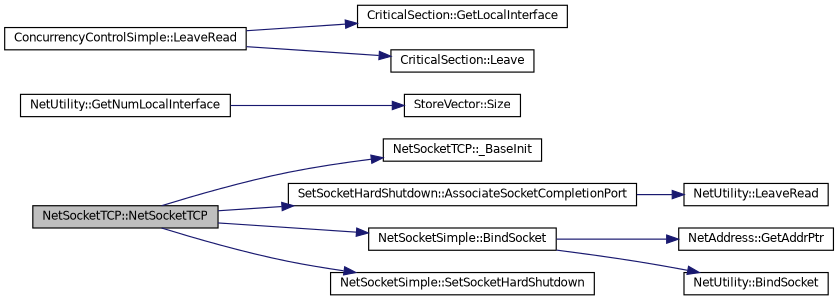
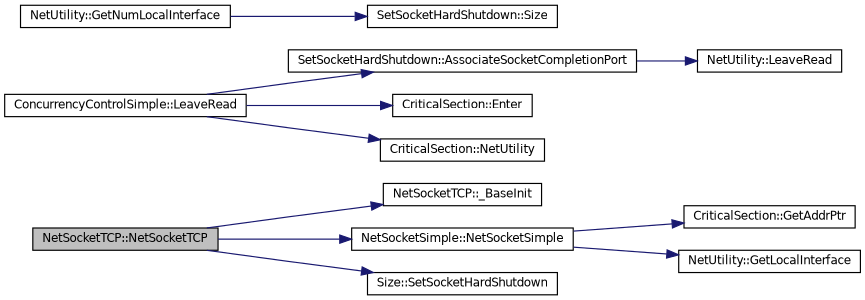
node "CriticalSection::GetLocalInterface": label "CriticalSection::GetLocalInterface" -> "CriticalSection::Enter"
node "CriticalSection::Leave": label "CriticalSection::Leave" -> "CriticalSection::NetUtility"
node "StoreVector::Size": label "StoreVector::Size" -> "SetSocketHardShutdown::Size"
edge "NetSocketTCP::NetSocketTCP" -> "SetSocketHardShutdown::AssociateSocketCompletionPort": now "ConcurrencyControlSimple::LeaveRead" -> "SetSocketHardShutdown::AssociateSocketCompletionPort"
node "NetSocketSimple::BindSocket": label "NetSocketSimple::BindSocket" -> "NetSocketSimple::NetSocketSimple"
node "NetAddress::GetAddrPtr": label "NetAddress::GetAddrPtr" -> "CriticalSection::GetAddrPtr"
node "NetSocketSimple::SetSocketHardShutdown": label "NetSocketSimple::SetSocketHardShutdown" -> "Size::SetSocketHardShutdown"
node "NetUtility::BindSocket": label "NetUtility::BindSocket" -> "NetUtility::GetLocalInterface"
